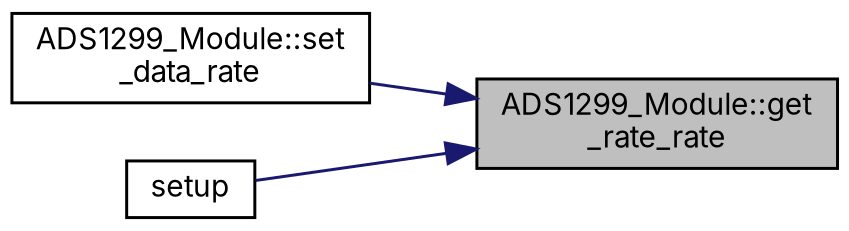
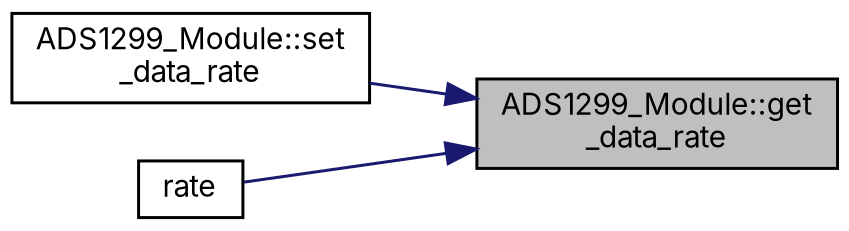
node "ADS1299_Module::get _rate_rate": label "ADS1299_Module::get _rate_rate" -> "ADS1299_Module::get _data_rate"
node "setup": label "setup" -> "rate"
